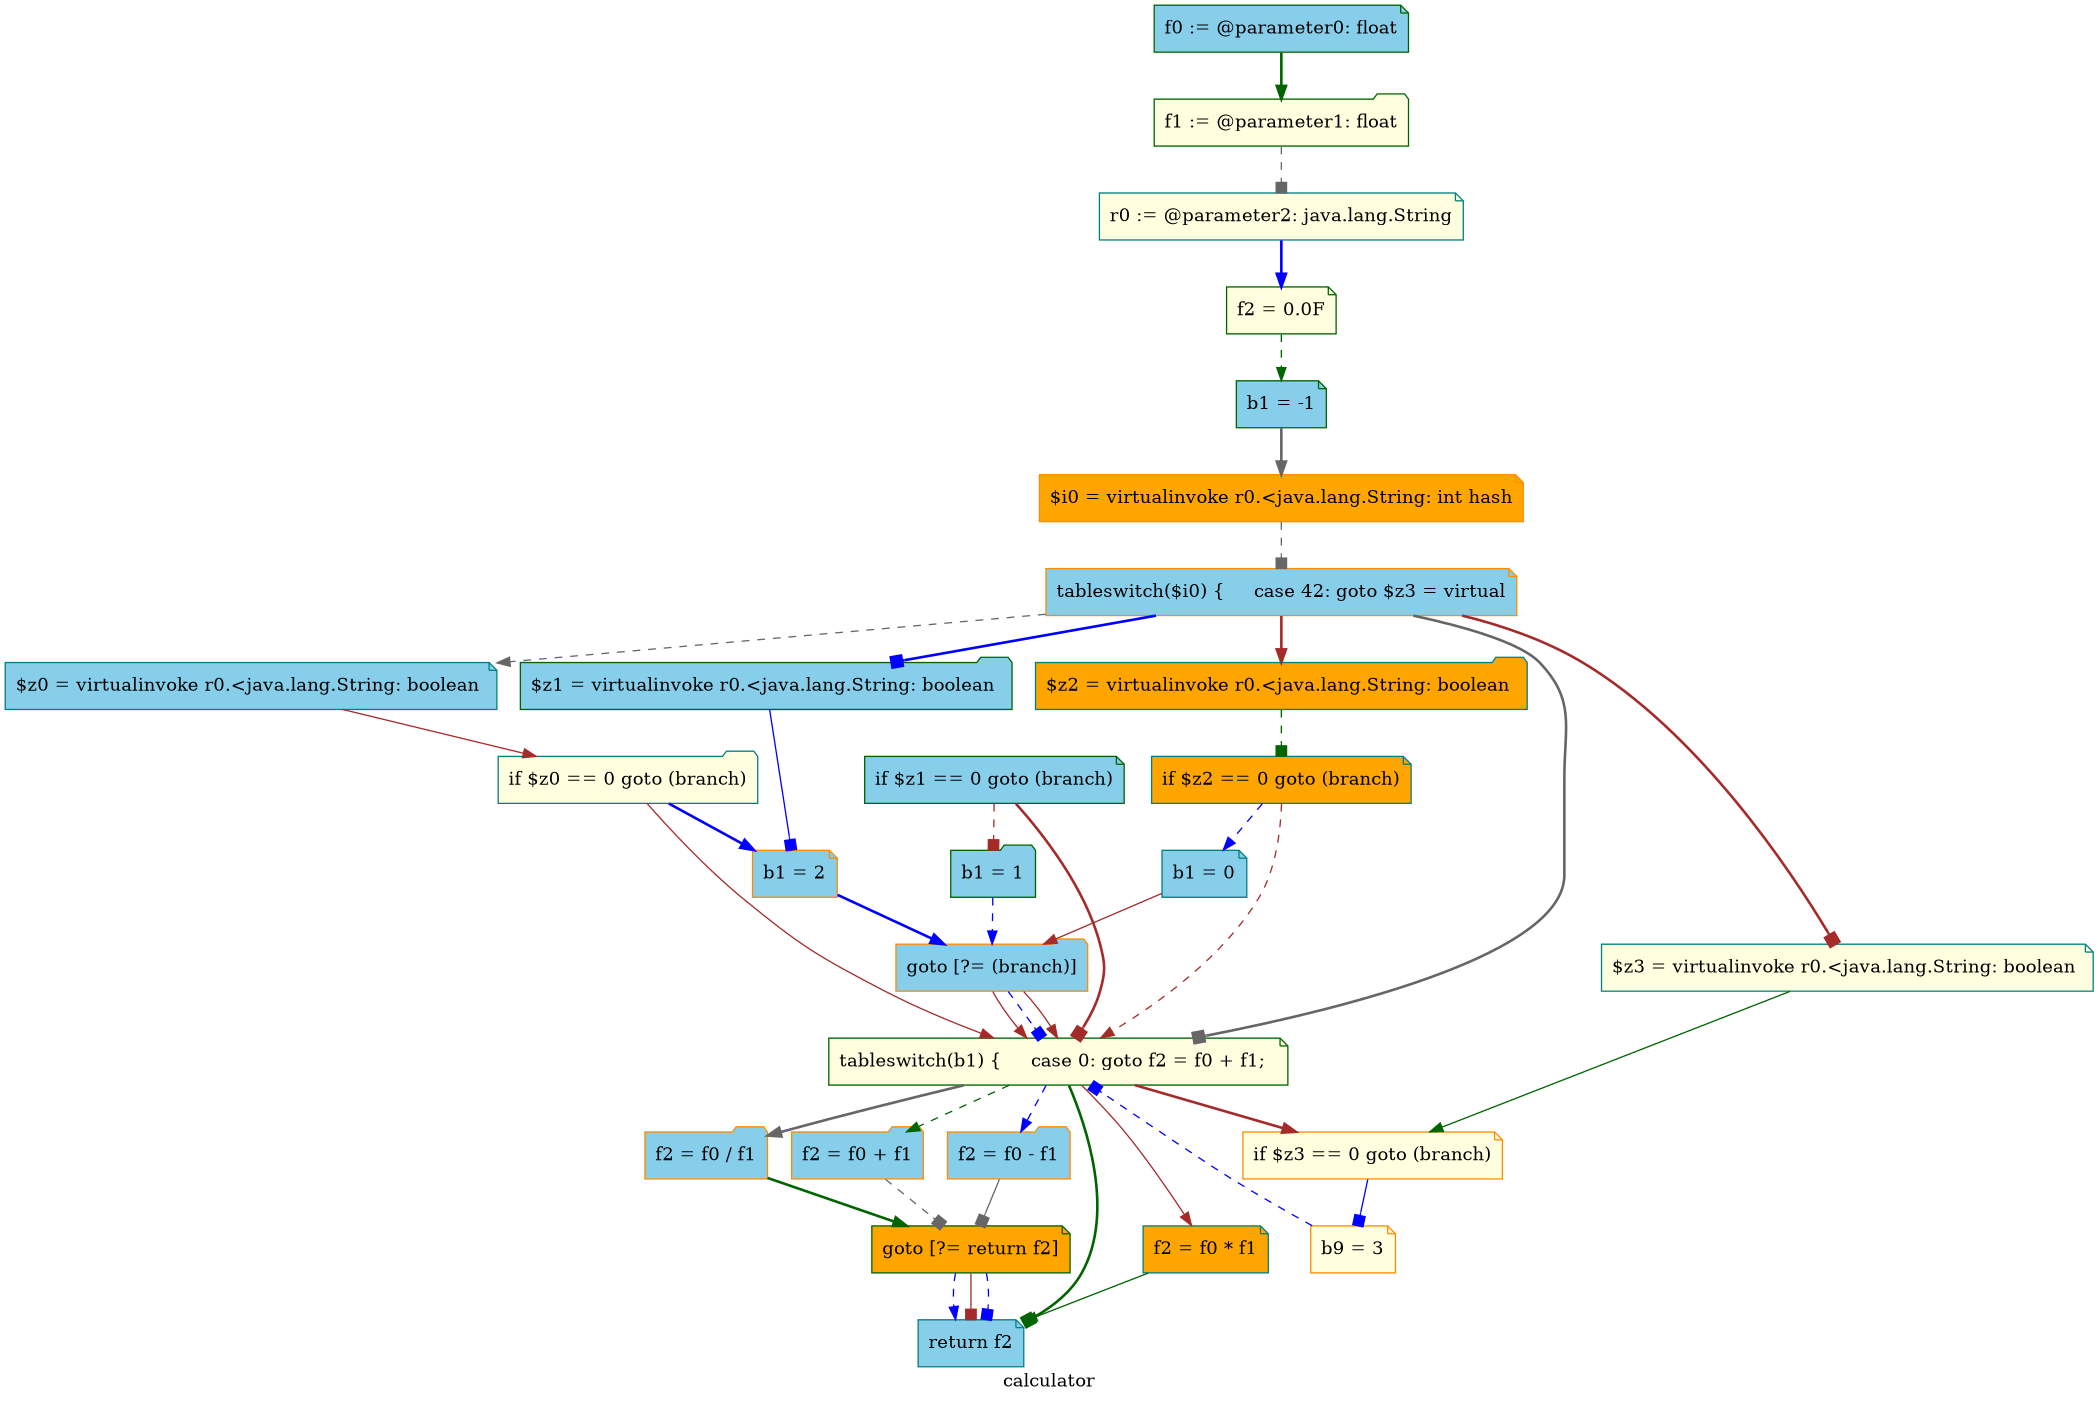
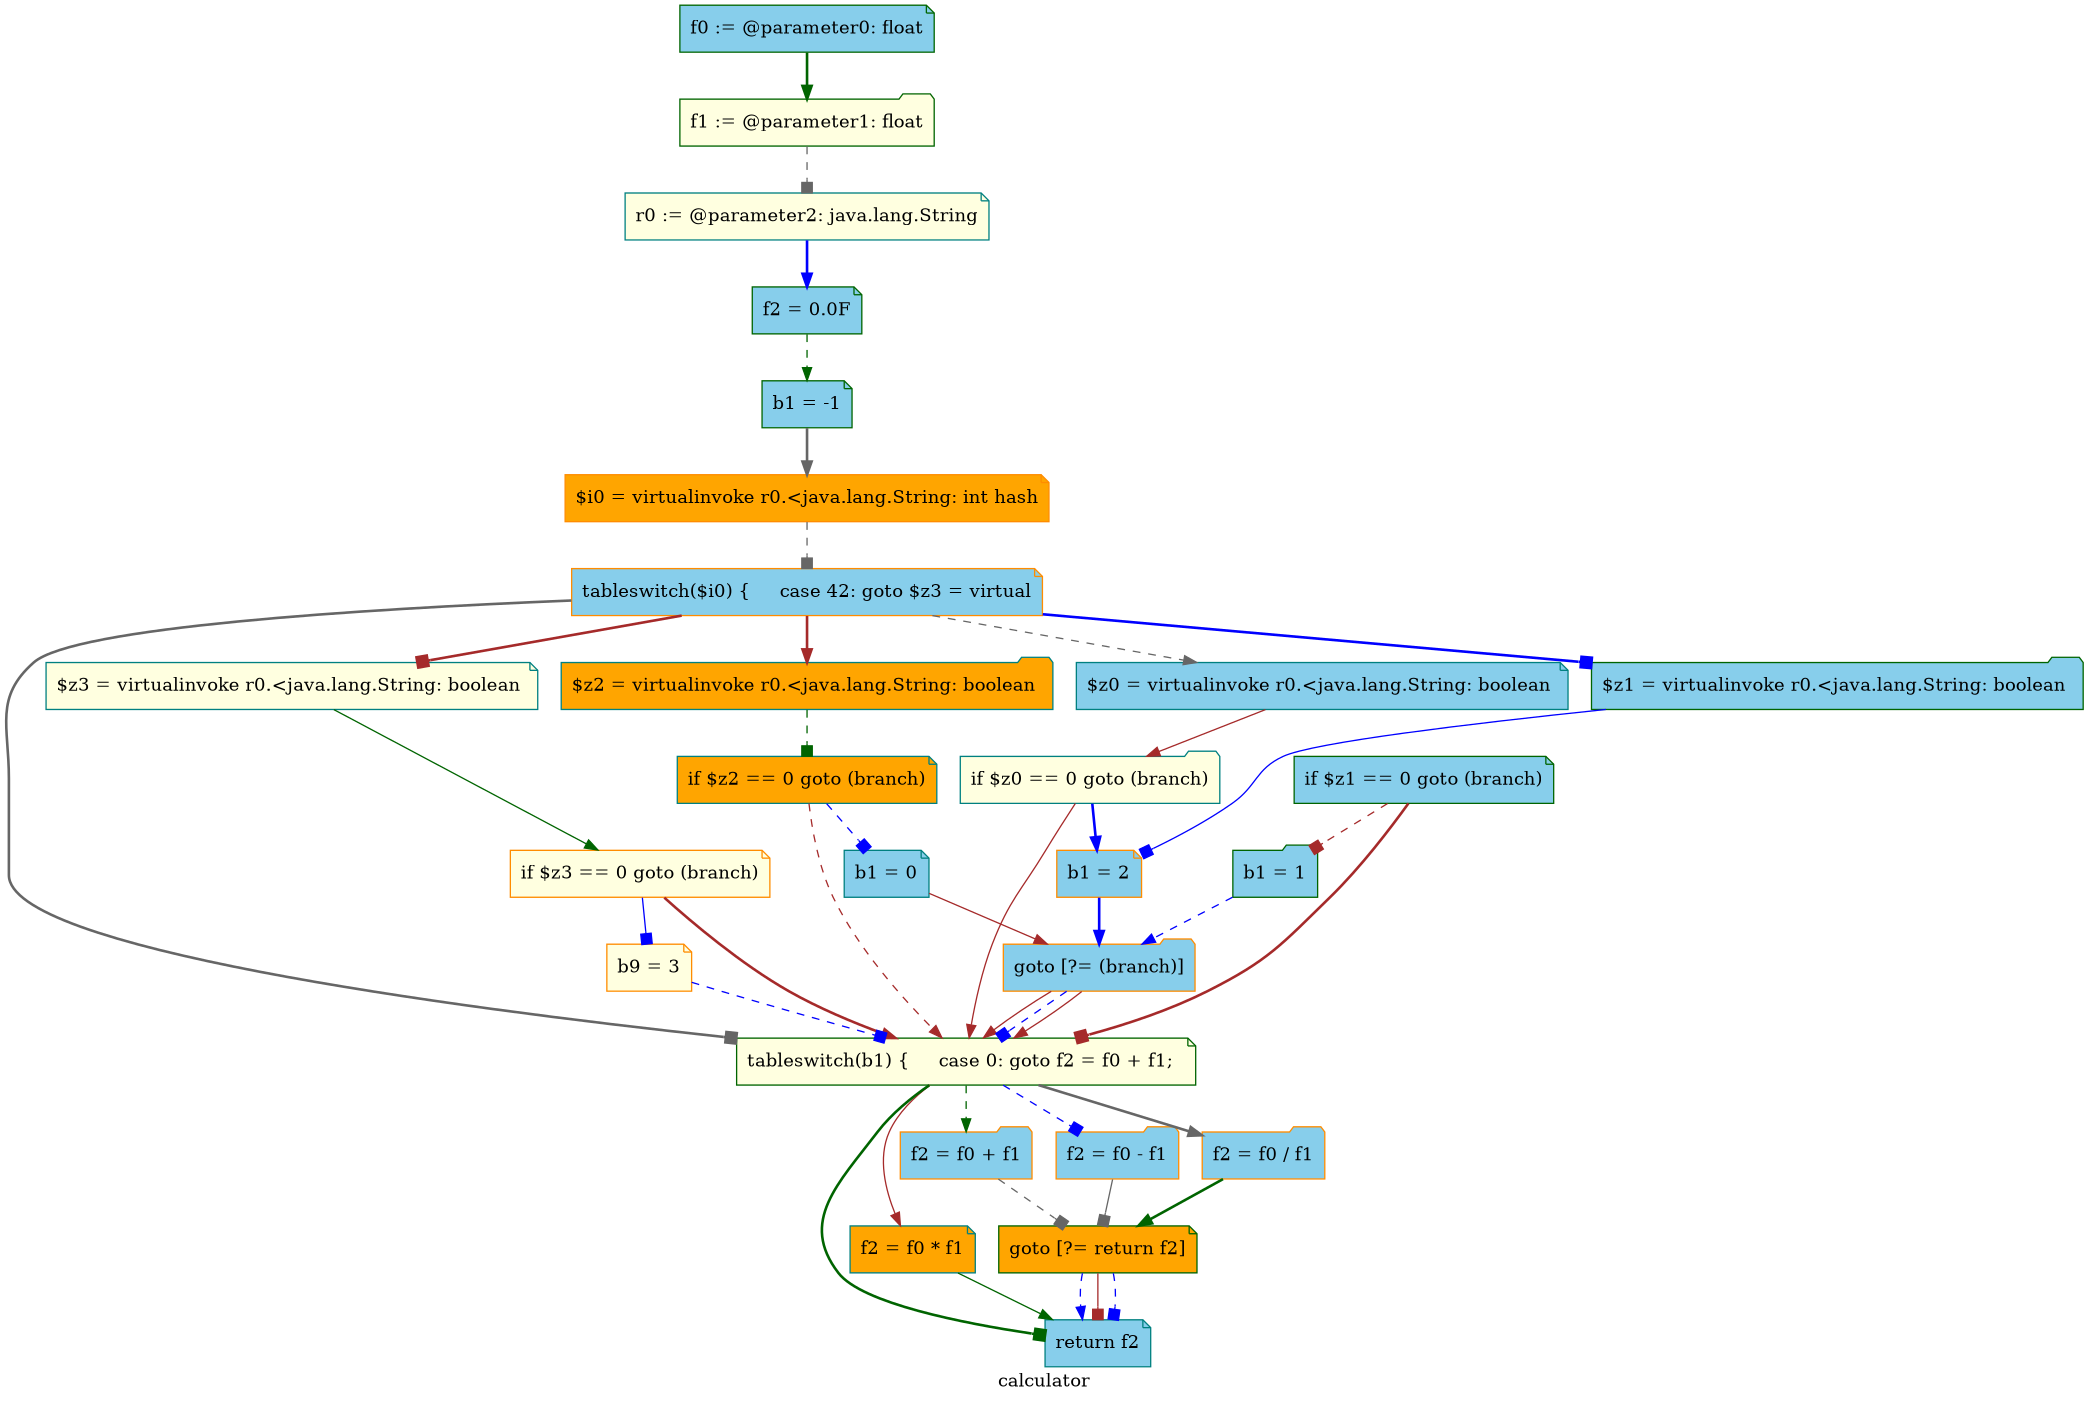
node "f2 = 0.0F": fillcolor lightyellow -> skyblue
edge "if $z2 == 0 goto (branch)" -> "b1 = 0": arrowhead normal -> box
edge "tableswitch(b1) {     case 0: goto f2 = f0 + f1;" -> "f2 = f0 - f1": arrowhead normal -> box
edge "tableswitch(b1) {     case 0: goto f2 = f0 + f1;" -> "if $z3 == 0 goto (branch)": reversed
